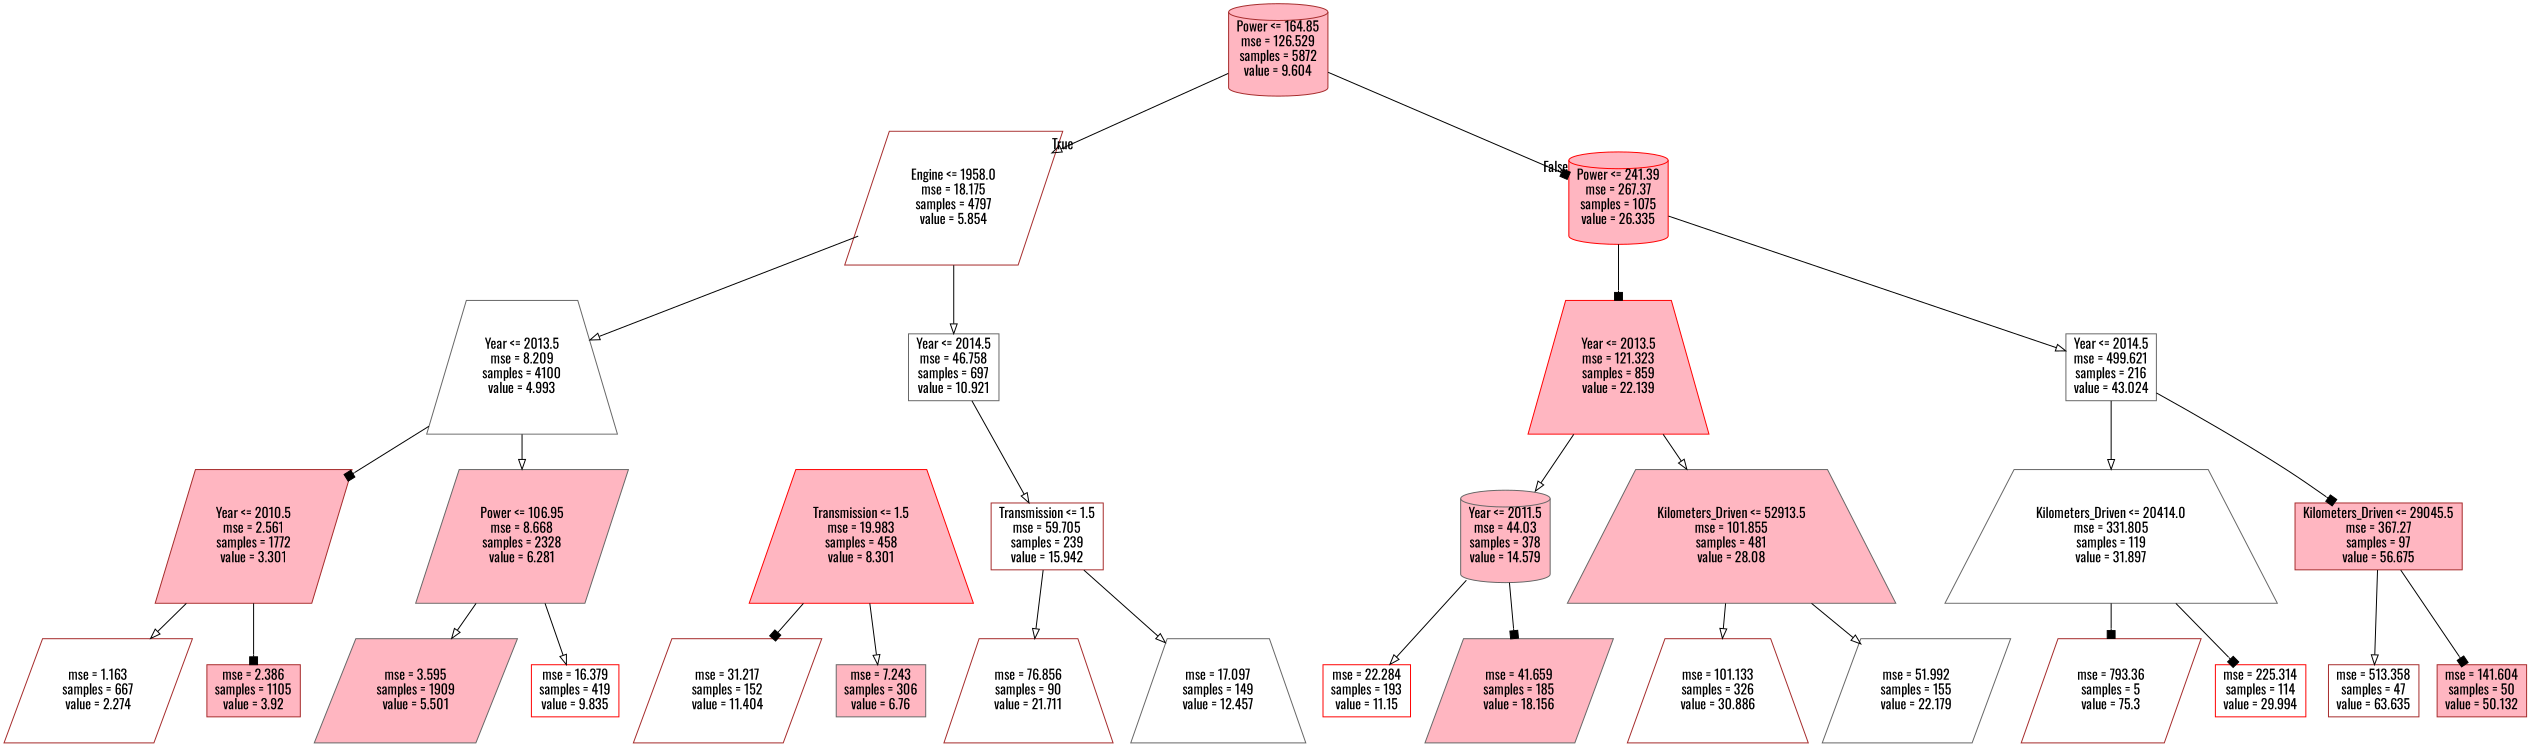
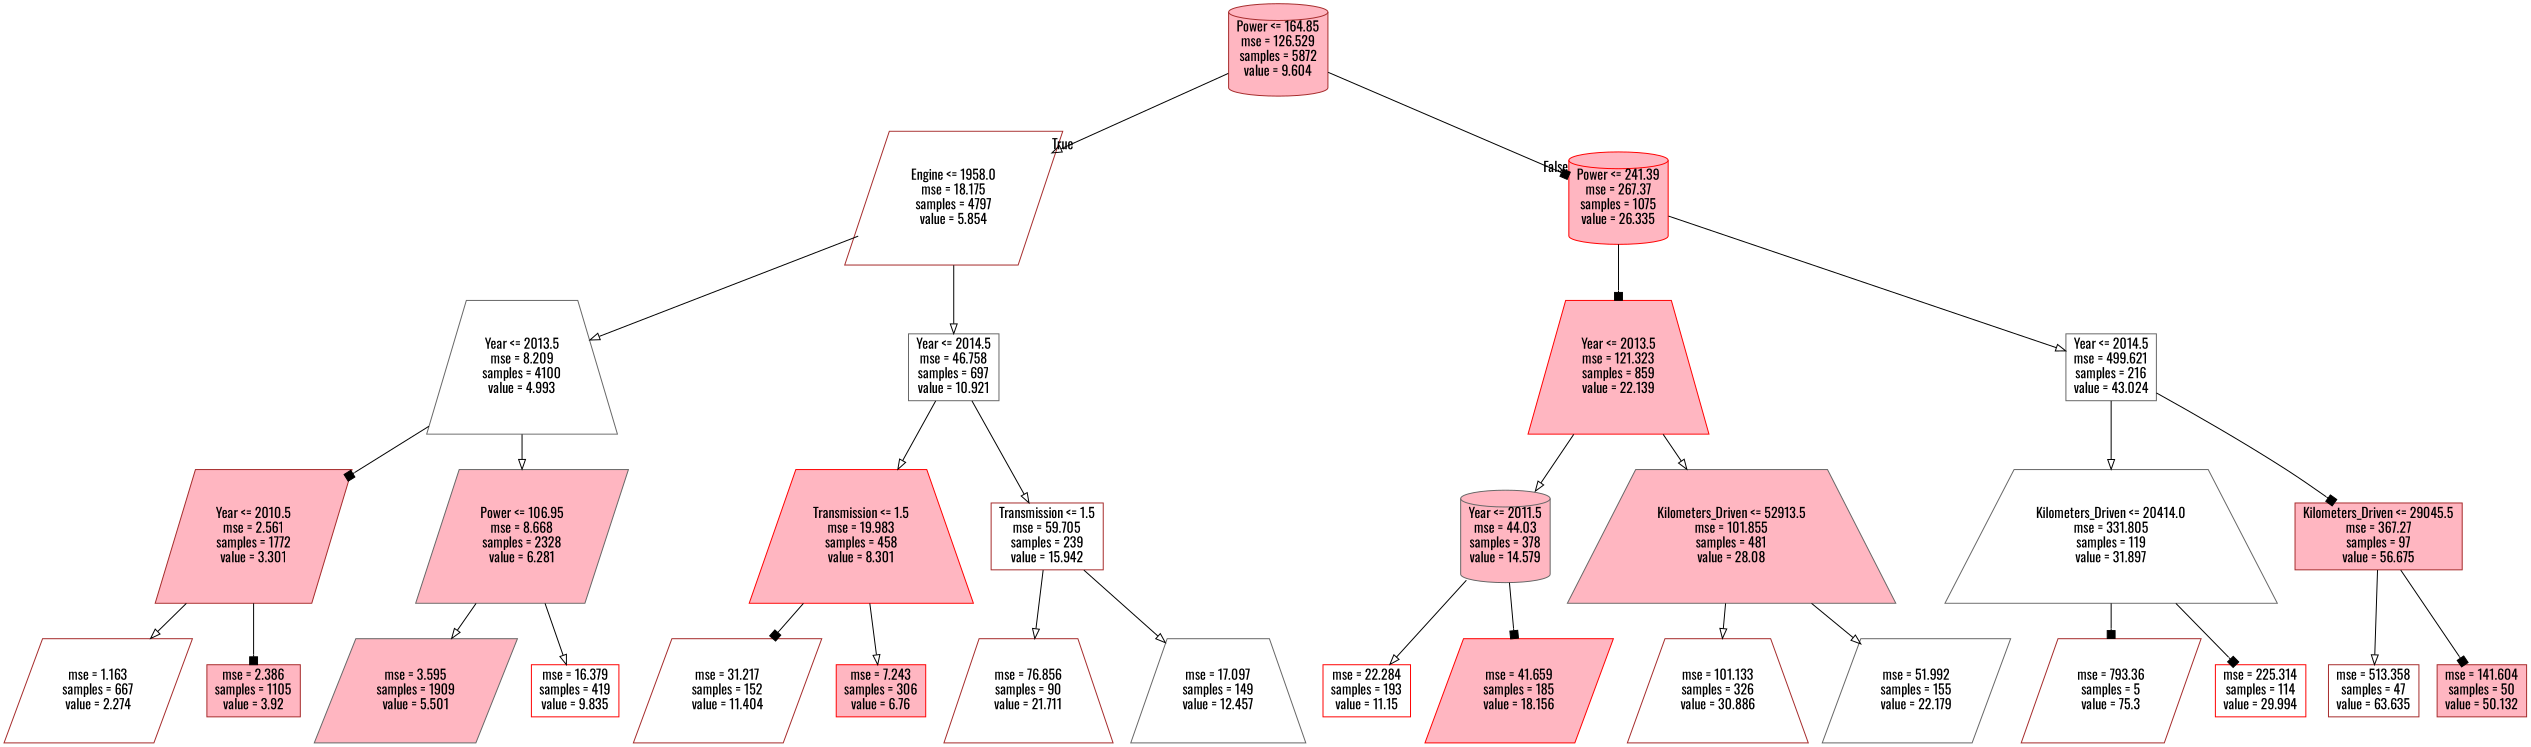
edge "Year <= 2014.5 mse = 46.758 samples = 697 value = 10.921" -> "Transmission <= 1.5 mse = 19.983 samples = 458 value = 8.301": added
node "mse = 7.243 samples = 306 value = 6.76": color gray40 -> red
node "mse = 41.659 samples = 185 value = 18.156": color gray40 -> red
